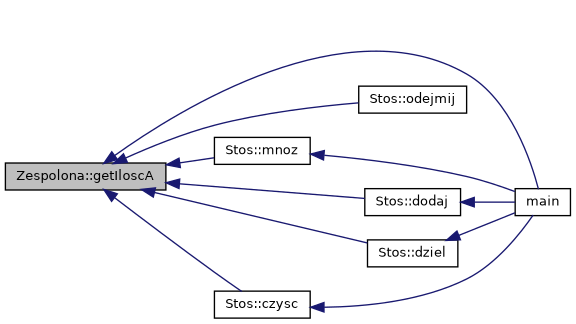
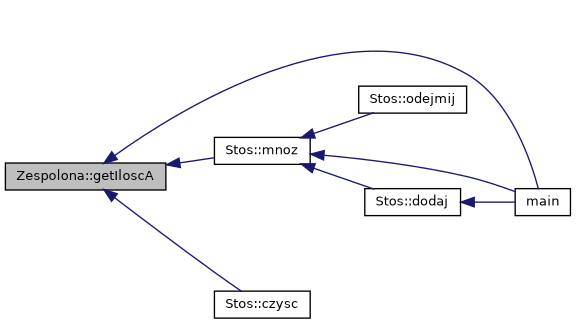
edge "Stos::odejmij" -> "Zespolona::getIloscA": now "Stos::odejmij" -> "Stos::mnoz"
edge "Stos::dodaj" -> "Zespolona::getIloscA": now "Stos::dodaj" -> "Stos::mnoz"
node "Stos::dziel": removed
edge "main" -> "Stos::czysc": removed
